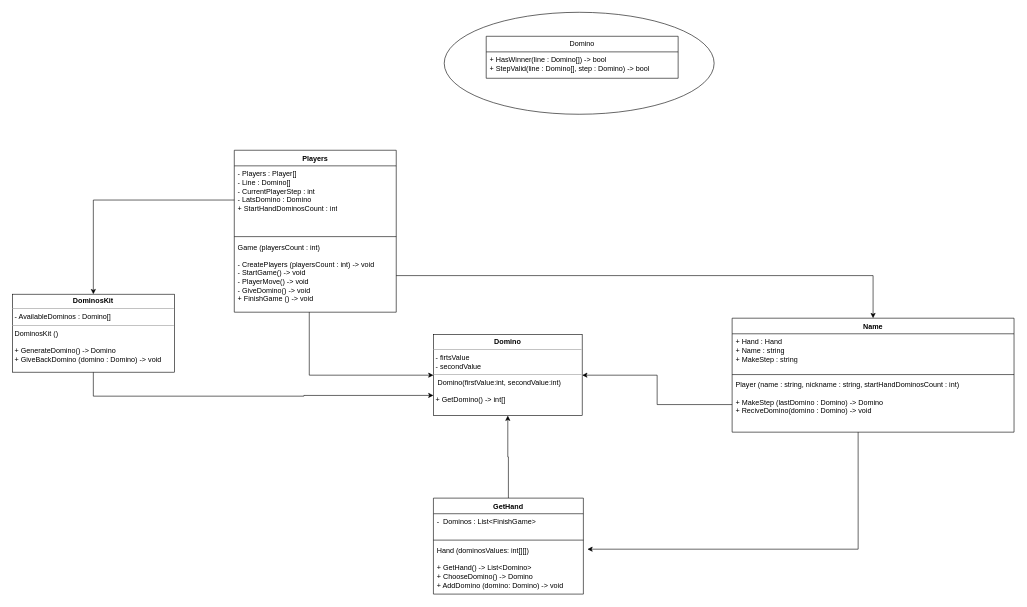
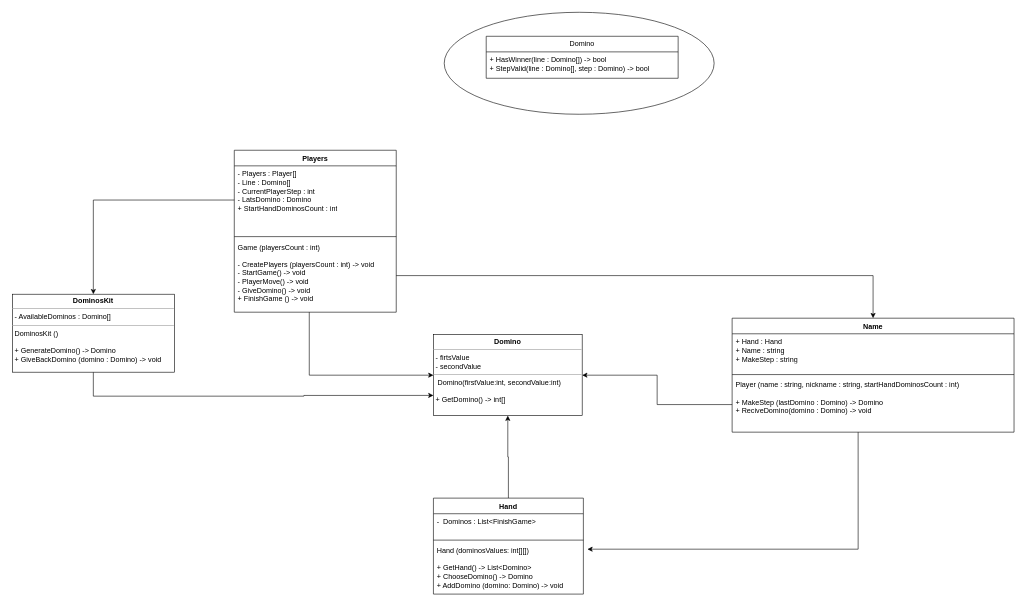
node "GetHand": label "GetHand" -> "Hand"
